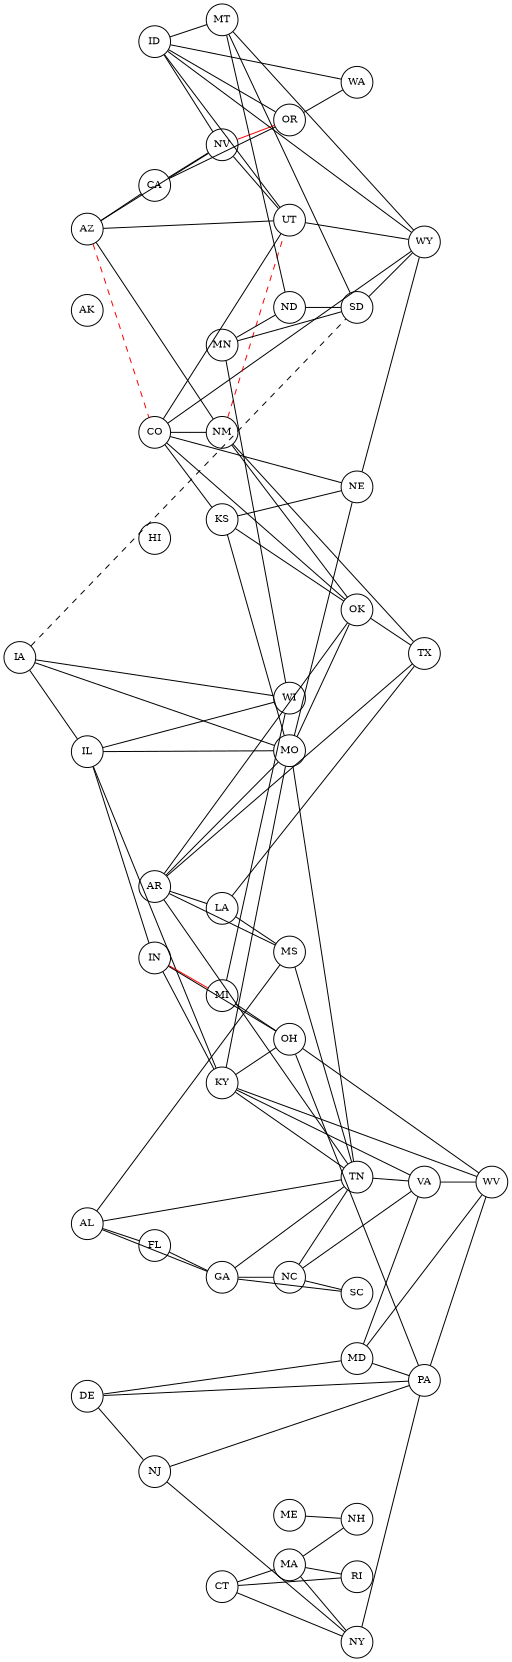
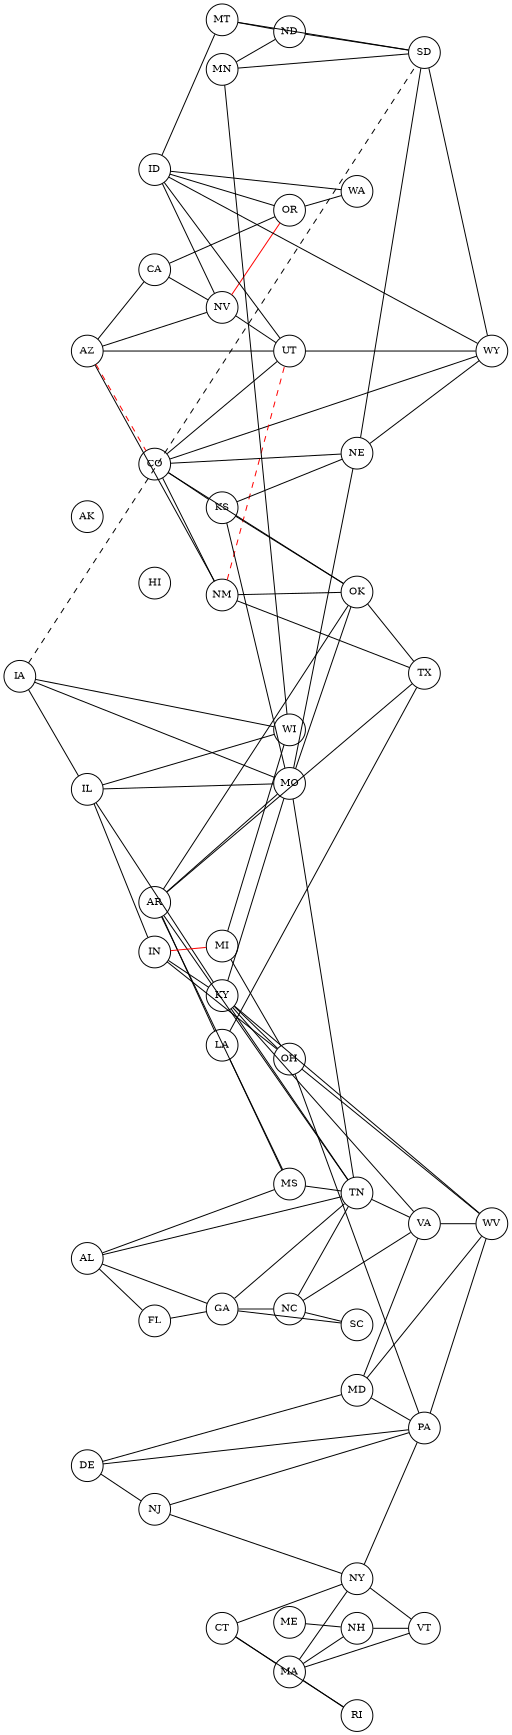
edge "MT" -- "WY": removed
edge "SD" -- "NE": added
node "VT": added
